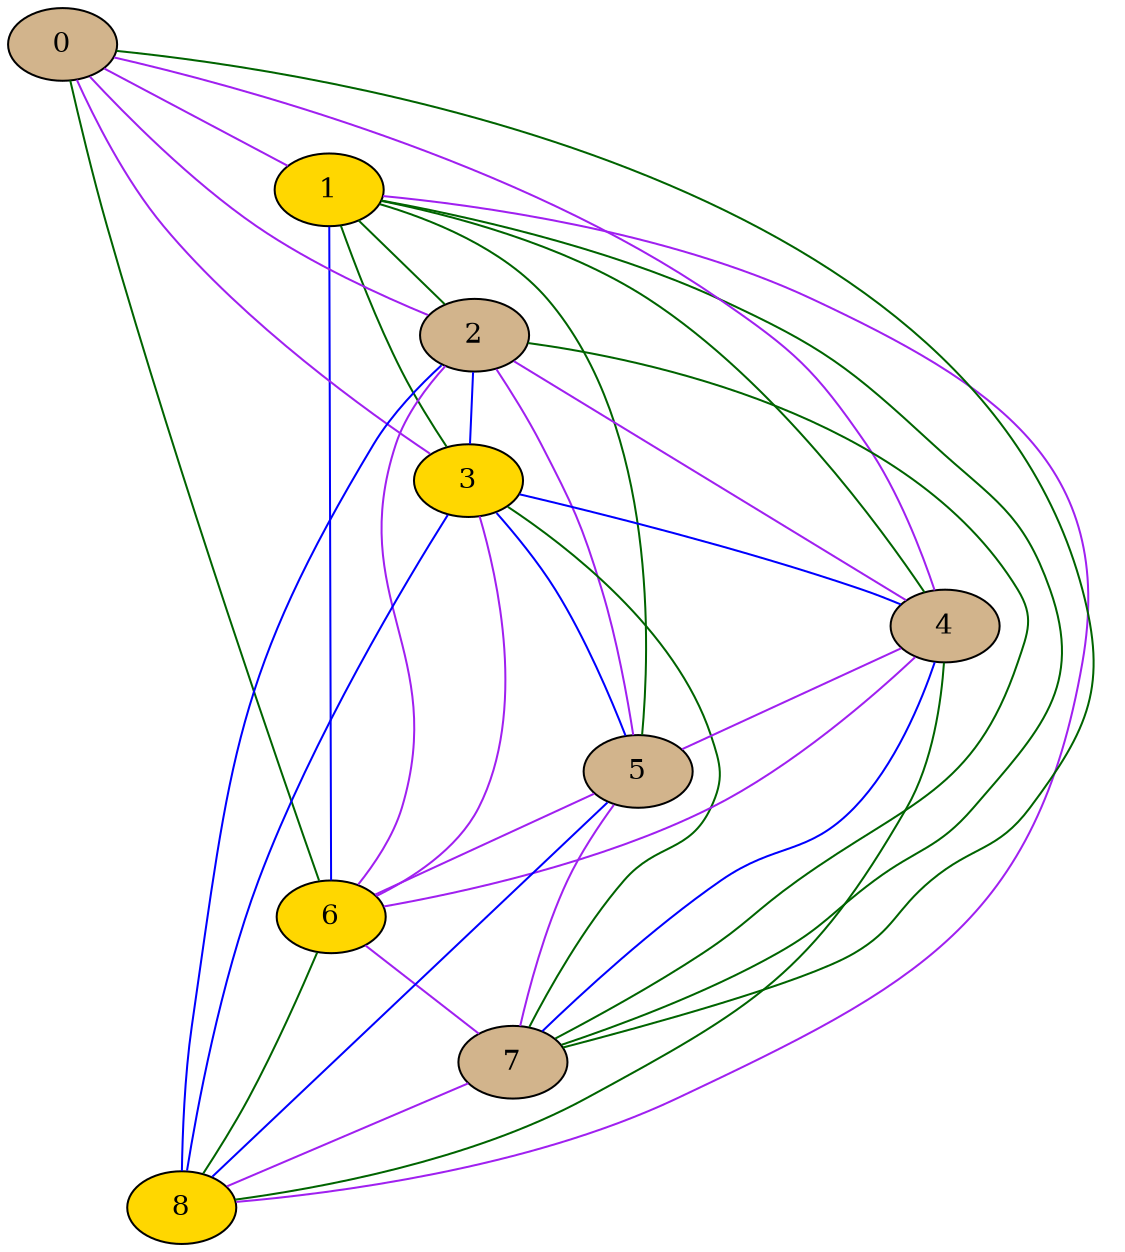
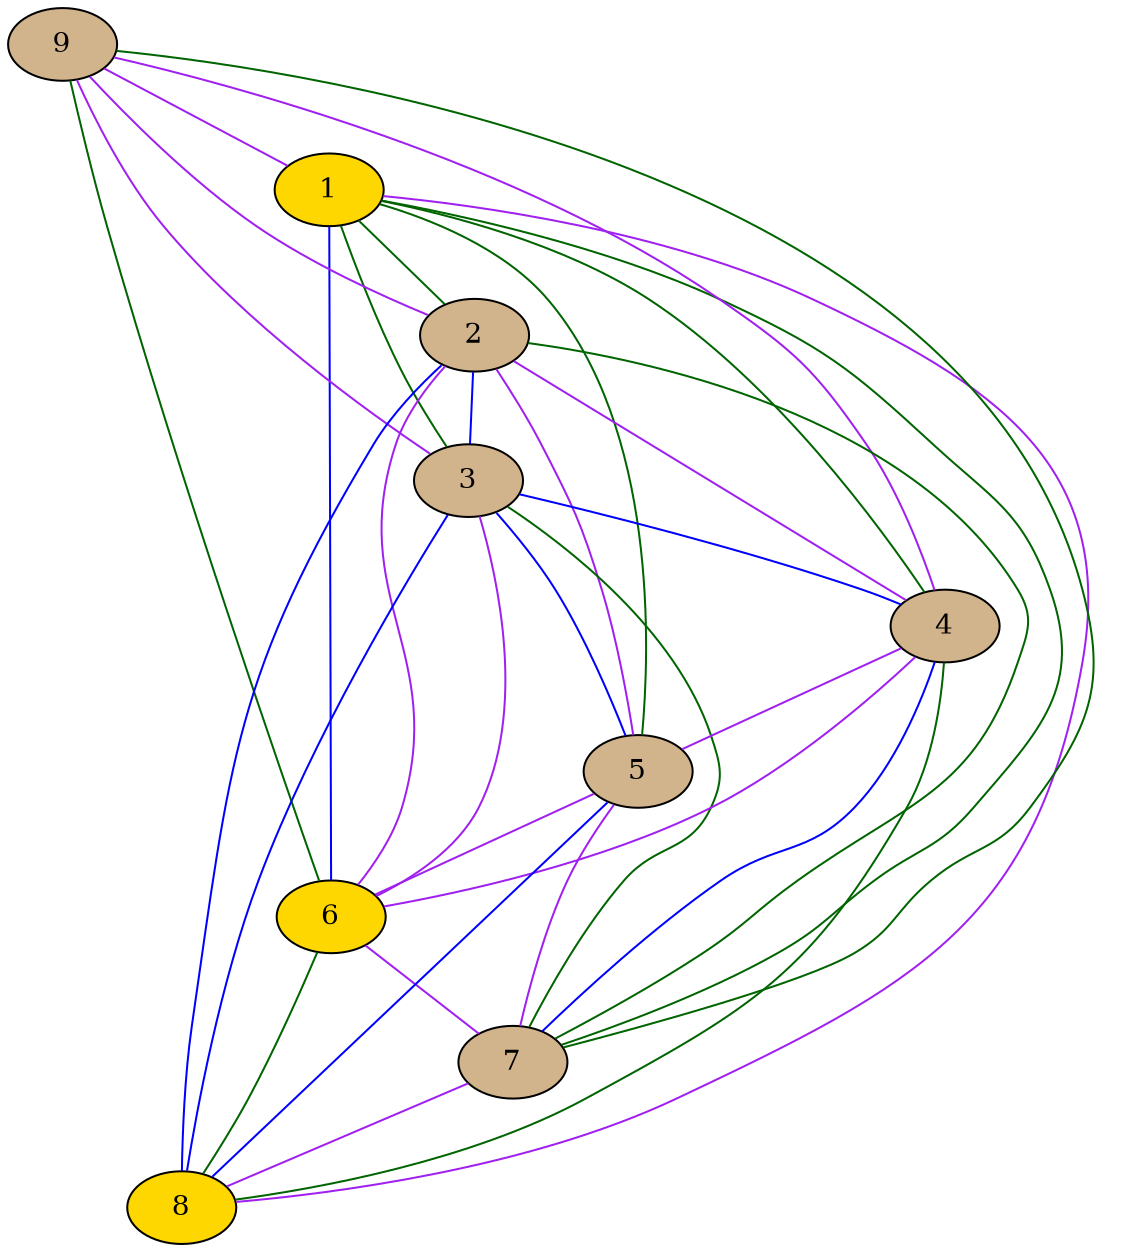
node "0": label "0" -> "9"
node "3": fillcolor gold -> tan
